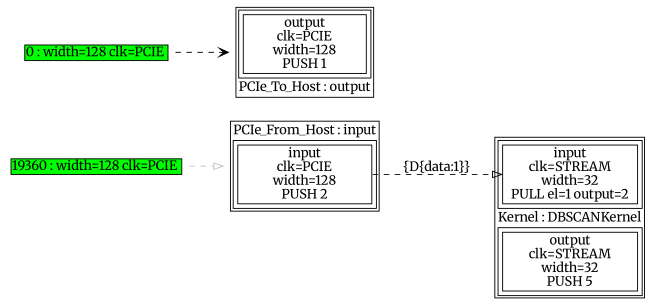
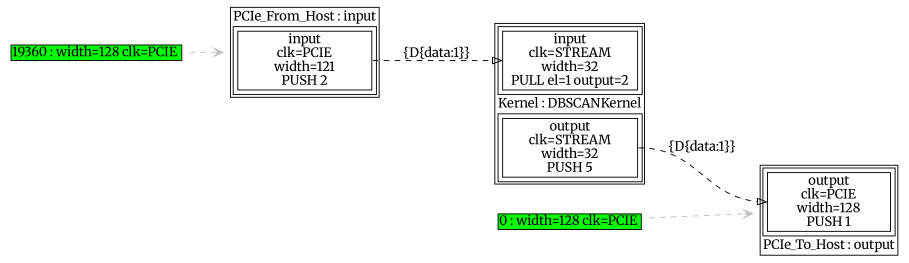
edge "0 : width=128 clk=PCIE" -> "output": color black -> gray
edge "19360 : width=128 clk=PCIE" -> "PCIe_From_Host : input": arrowhead onormal -> vee
edge "input" -> "output": added, label "{D{data:1}}"
node "PCIe_From_Host : input": text "width=128" -> "width=121"
